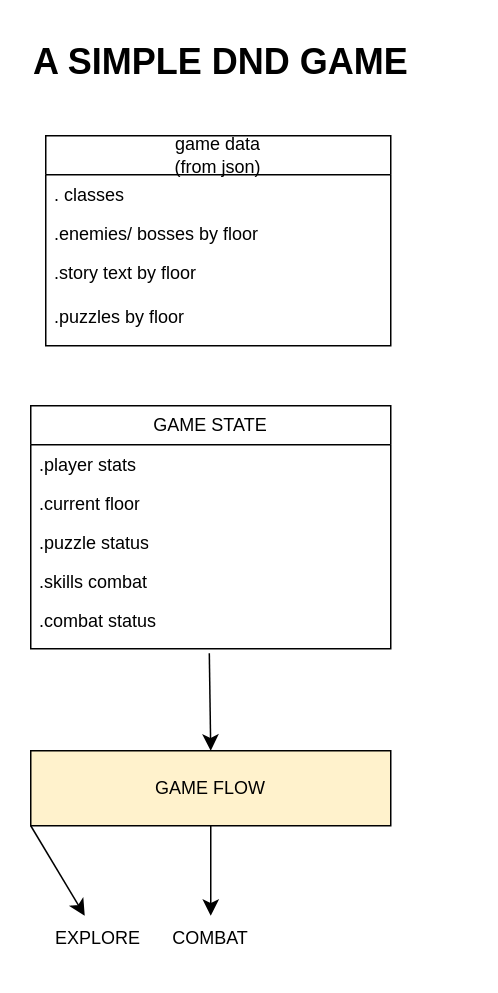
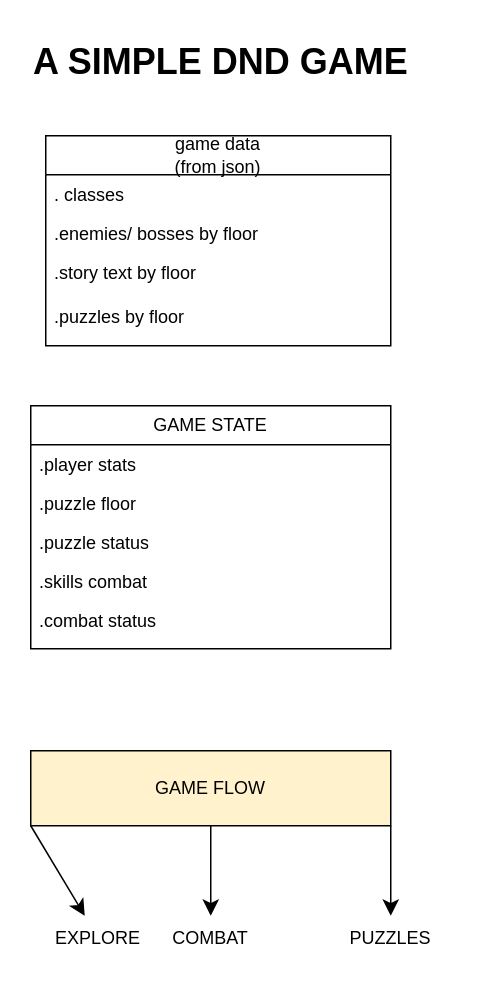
node ".current floor": label ".current floor" -> ".puzzle floor"
edge ".combat status .puzzle" -> "GAME FLOW": removed
edge "GAME FLOW" -> "PUZZLES": added
node "PUZZLES": added
